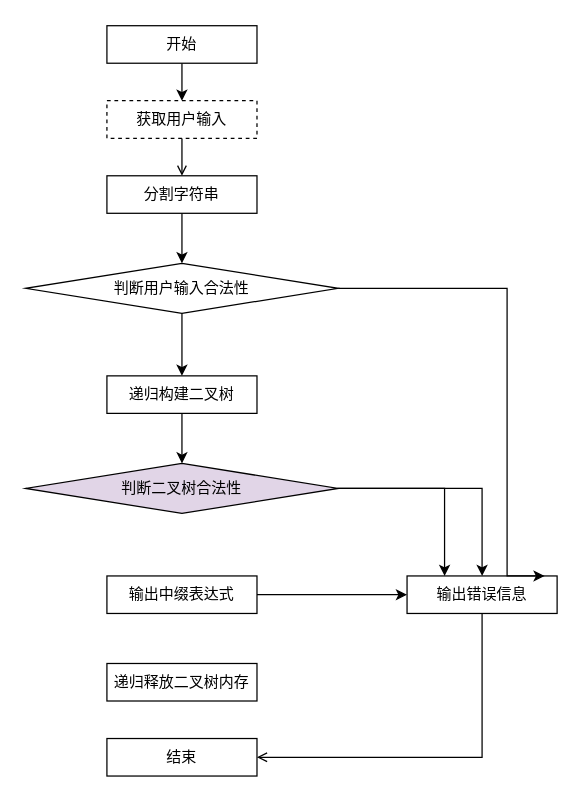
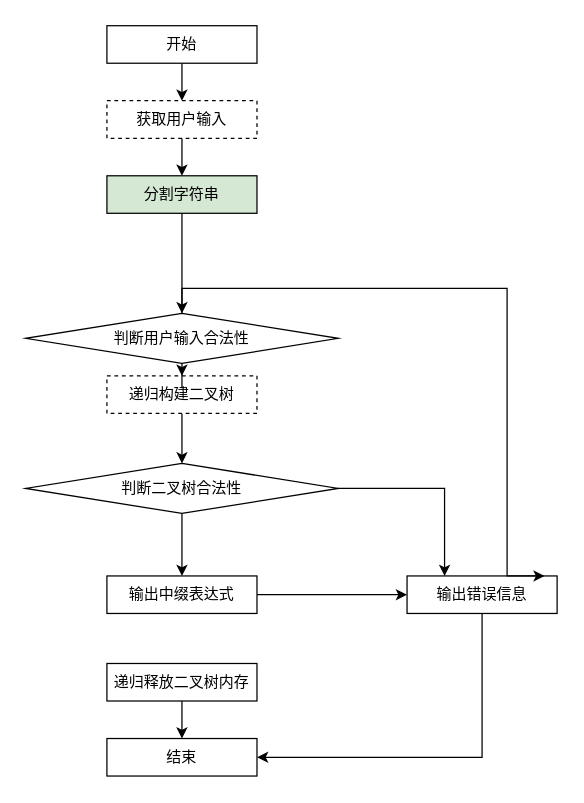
edge "获取用户输入" -> "分割字符串": arrowhead open -> classic
node "分割字符串": fillcolor #ffffff -> #d5e8d4
node "判断用户输入合法性": moved (182, 288) -> (182, 338)
node "递归构建二叉树": style solid -> dashed
node "判断二叉树合法性": fillcolor #e1d5e7 -> #ffffff
edge "判断二叉树合法性" -> "输出错误信息": now "判断二叉树合法性" -> "输出中缀表达式"
edge "递归释放二叉树内存" -> "结束": added
edge "输出错误信息" -> "结束": arrowhead open -> classic
